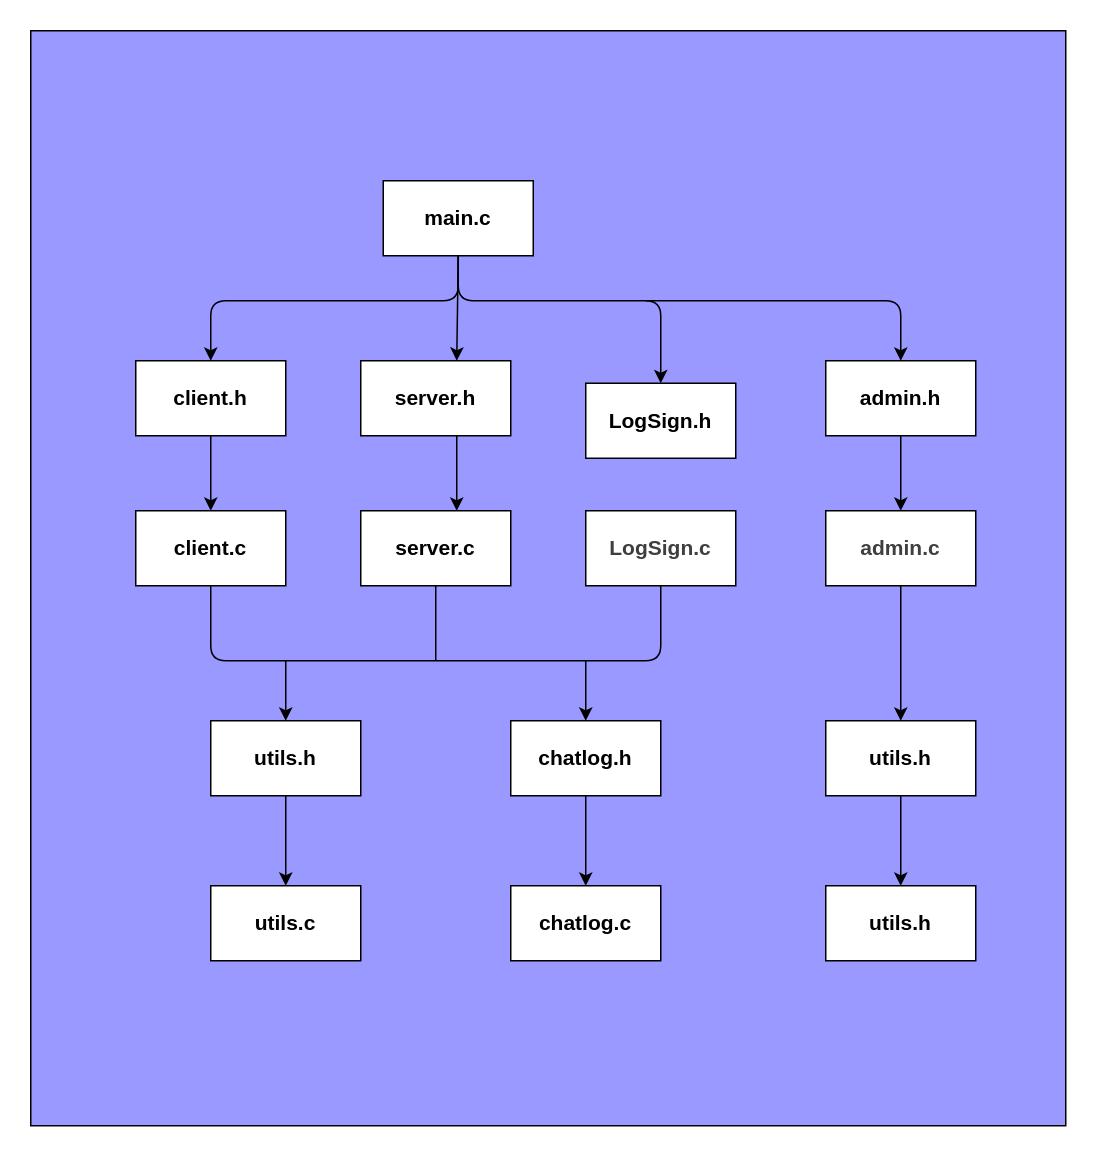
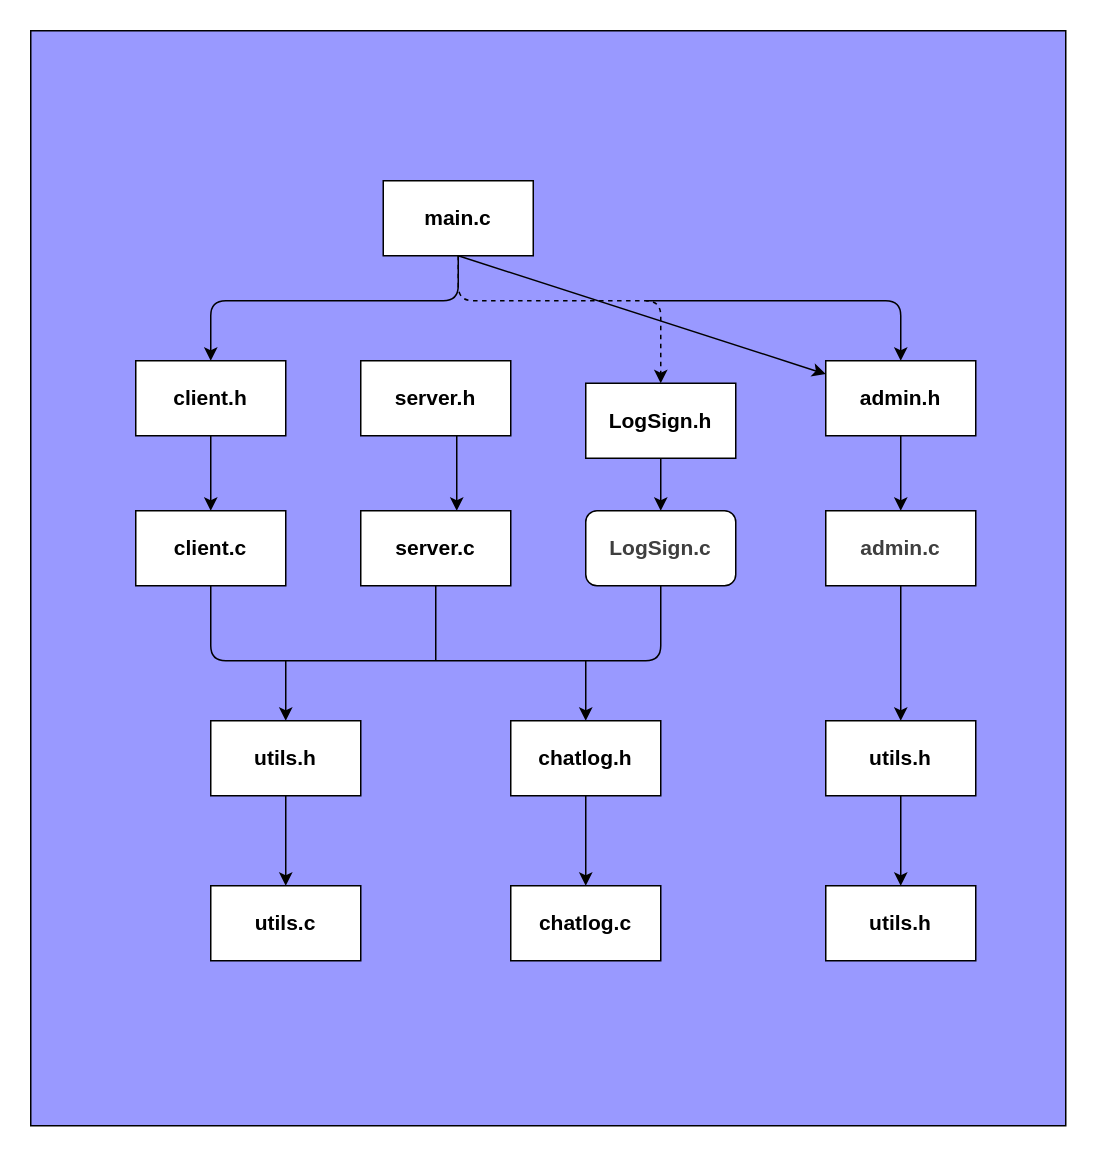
edge "main.c" -> "LogSign.h": style solid -> dashed
edge "main.c" -> "server.h": now "main.c" -> "admin.h"
edge "LogSign.h" -> "LogSign.c": added
node "LogSign.c": shape rectangle -> rounded rectangle
